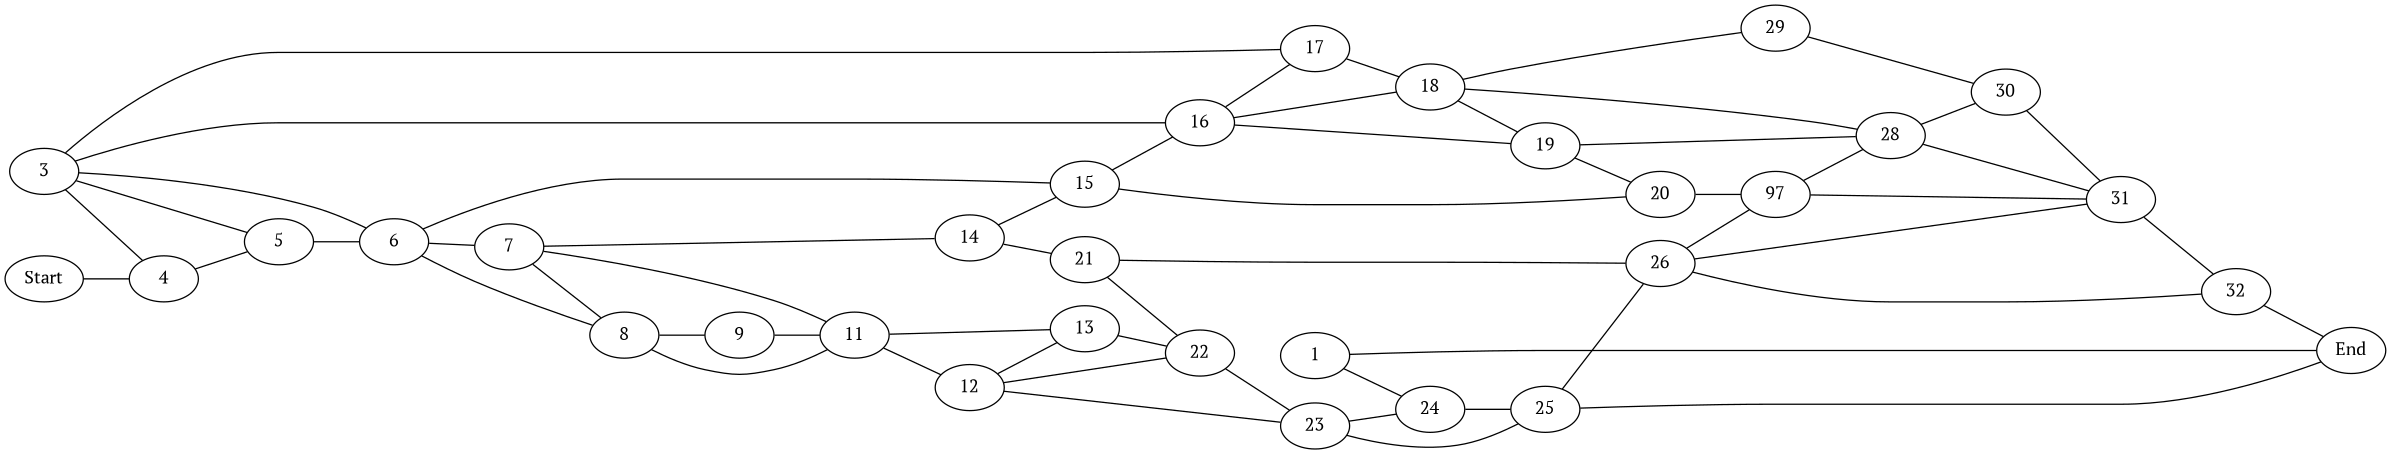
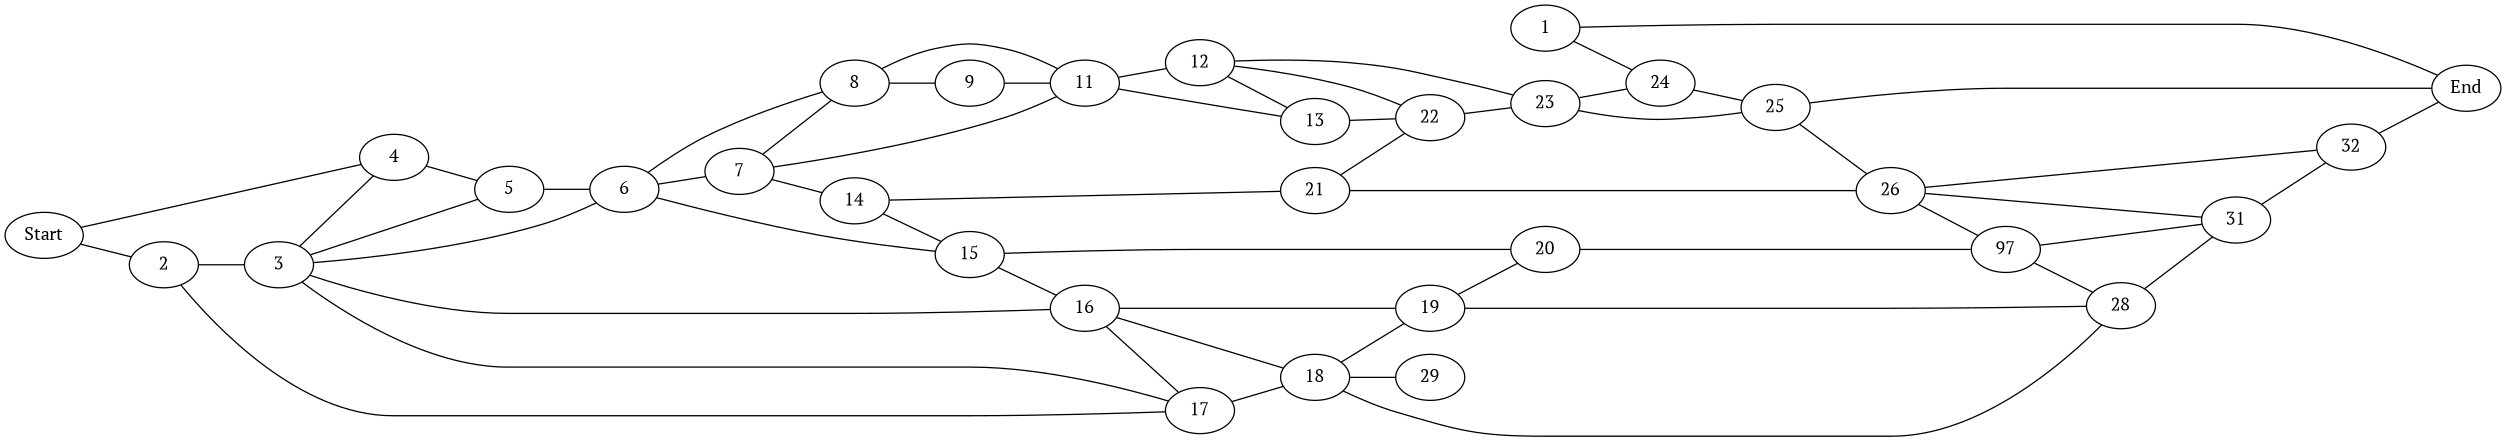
node "30": removed
node "2": added
